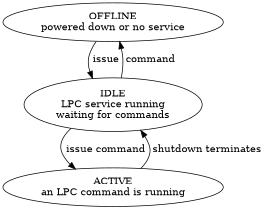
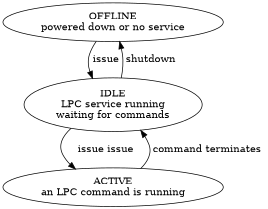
edge "IDLE LPC service running waiting for commands" -> "OFFLINE powered down or no service": label " command " -> " shutdown "
edge "IDLE LPC service running waiting for commands" -> "ACTIVE an LPC command is running": label " issue command " -> " issue issue "
edge "ACTIVE an LPC command is running" -> "IDLE LPC service running waiting for commands": label " shutdown terminates " -> " command terminates "
